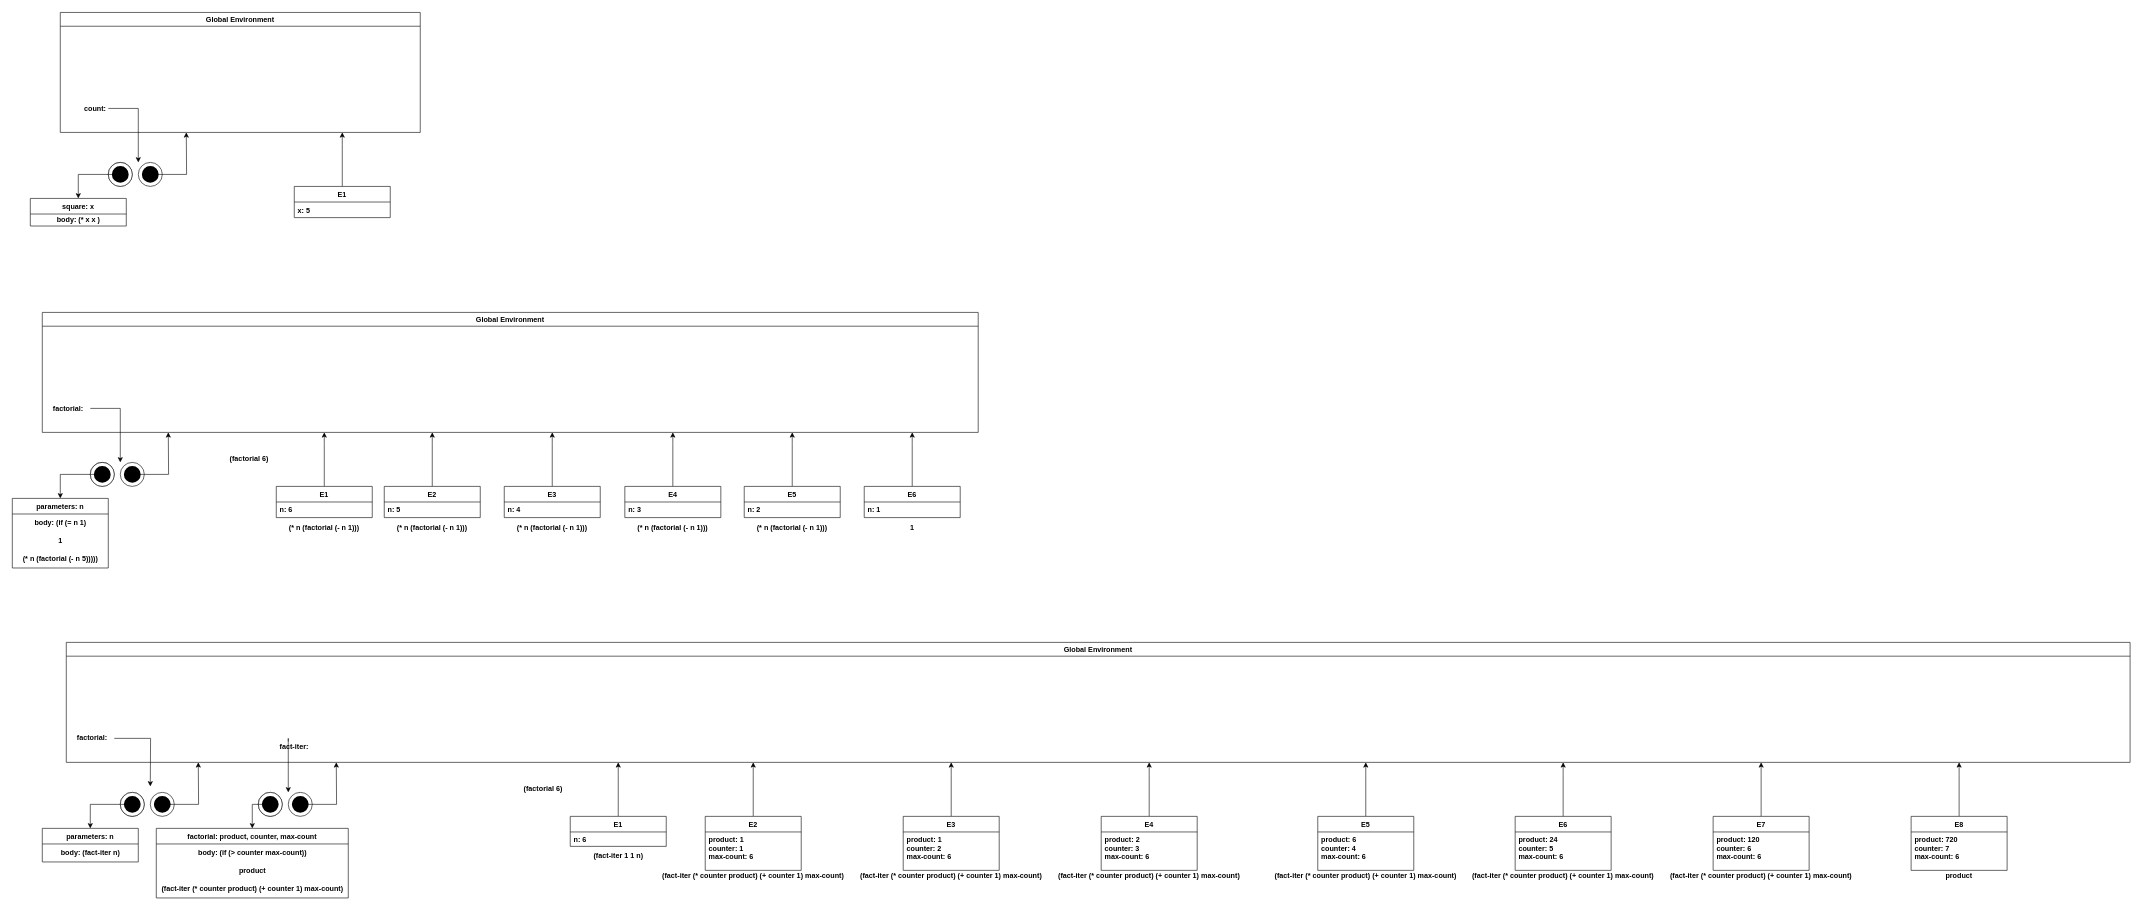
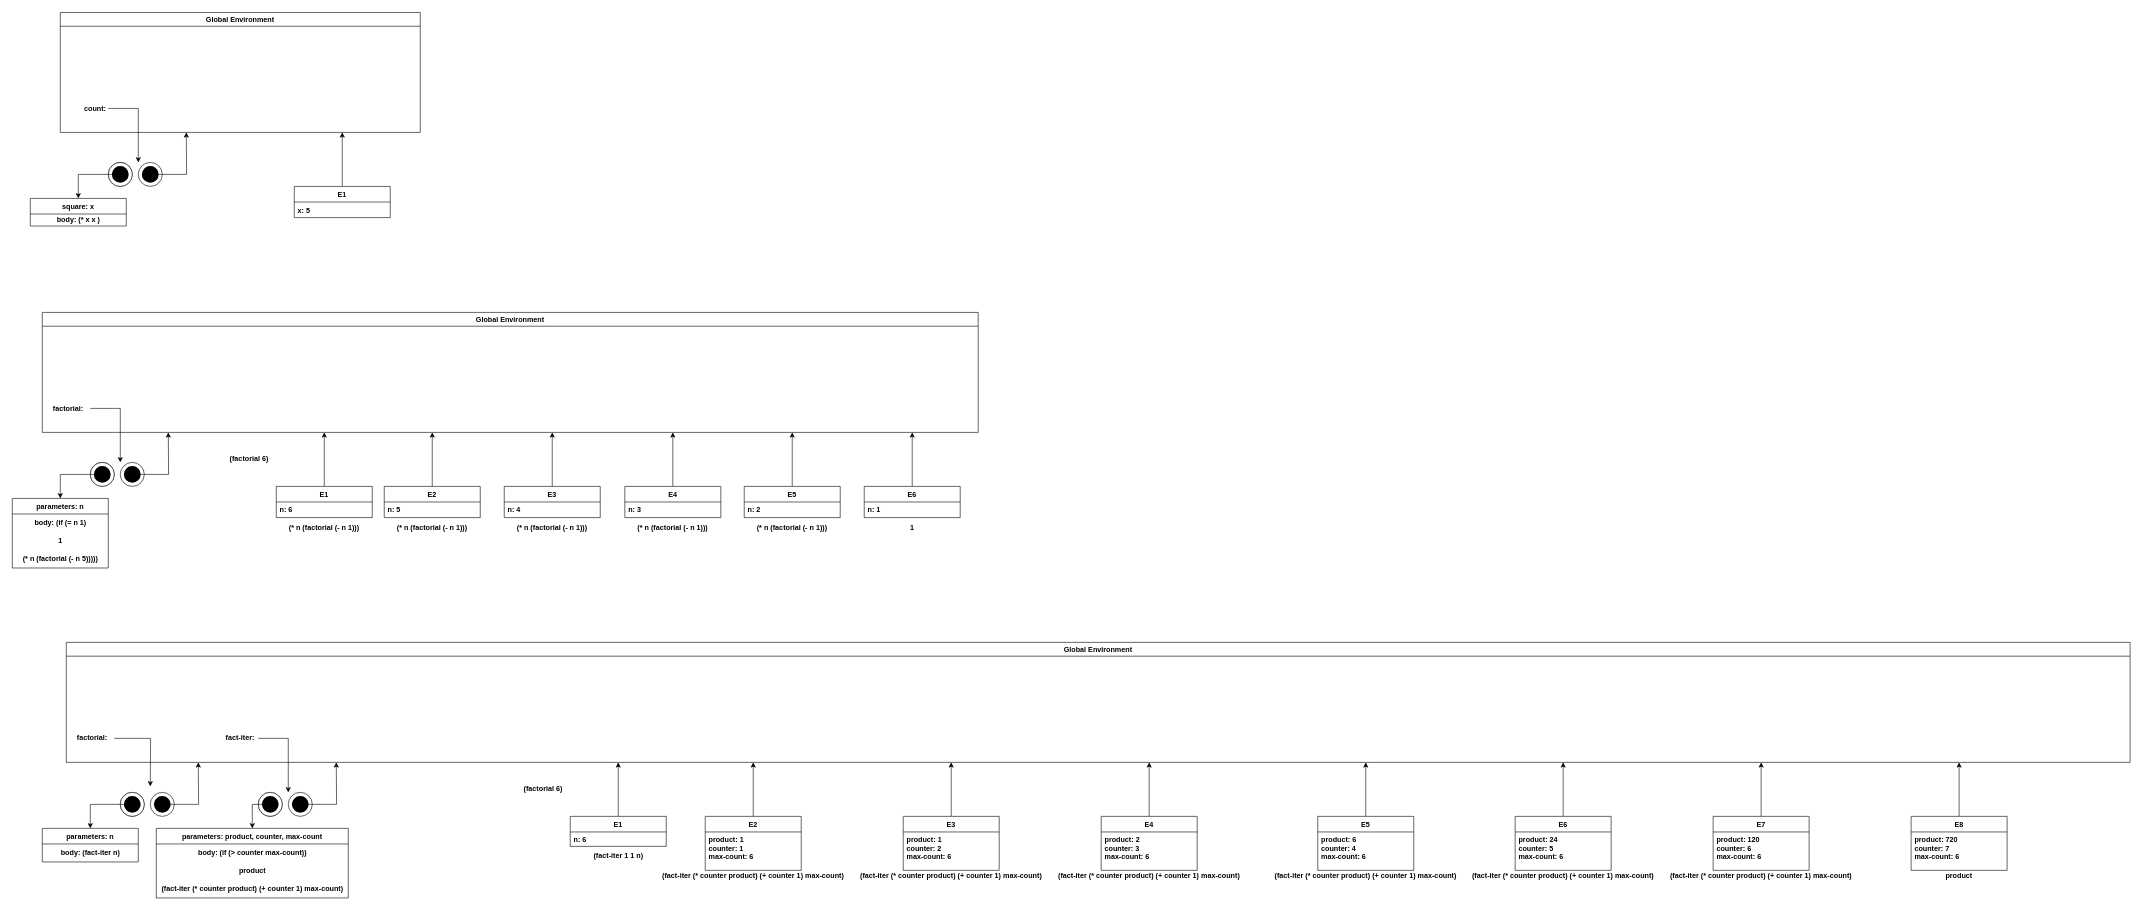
node "fact-iter:": moved (294, 747) -> (240, 738)
node "factorial: product, counter, max-count": label "factorial: product, counter, max-count" -> "parameters: product, counter, max-count"
